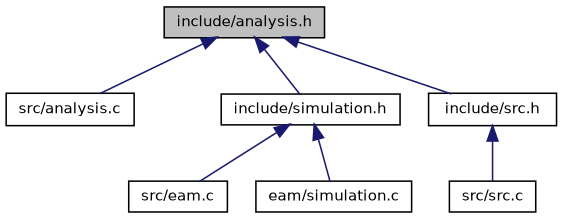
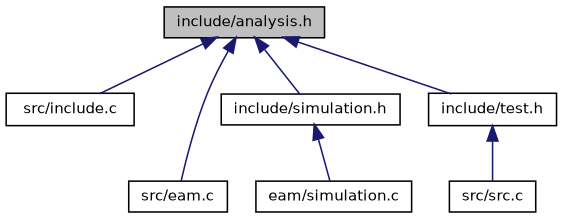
node "src/analysis.c": label "src/analysis.c" -> "src/include.c"
node "include/src.h": label "include/src.h" -> "include/test.h"
edge "src/eam.c" -> "include/simulation.h": now "src/eam.c" -> "include/analysis.h"
